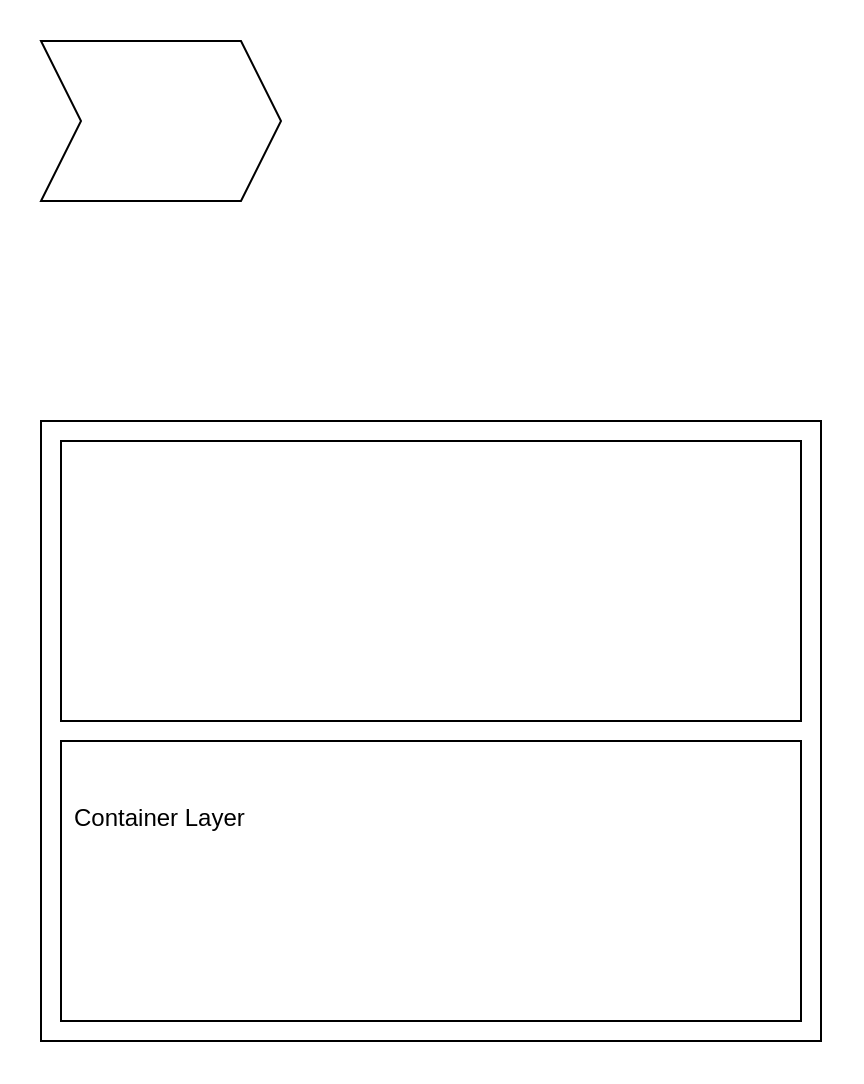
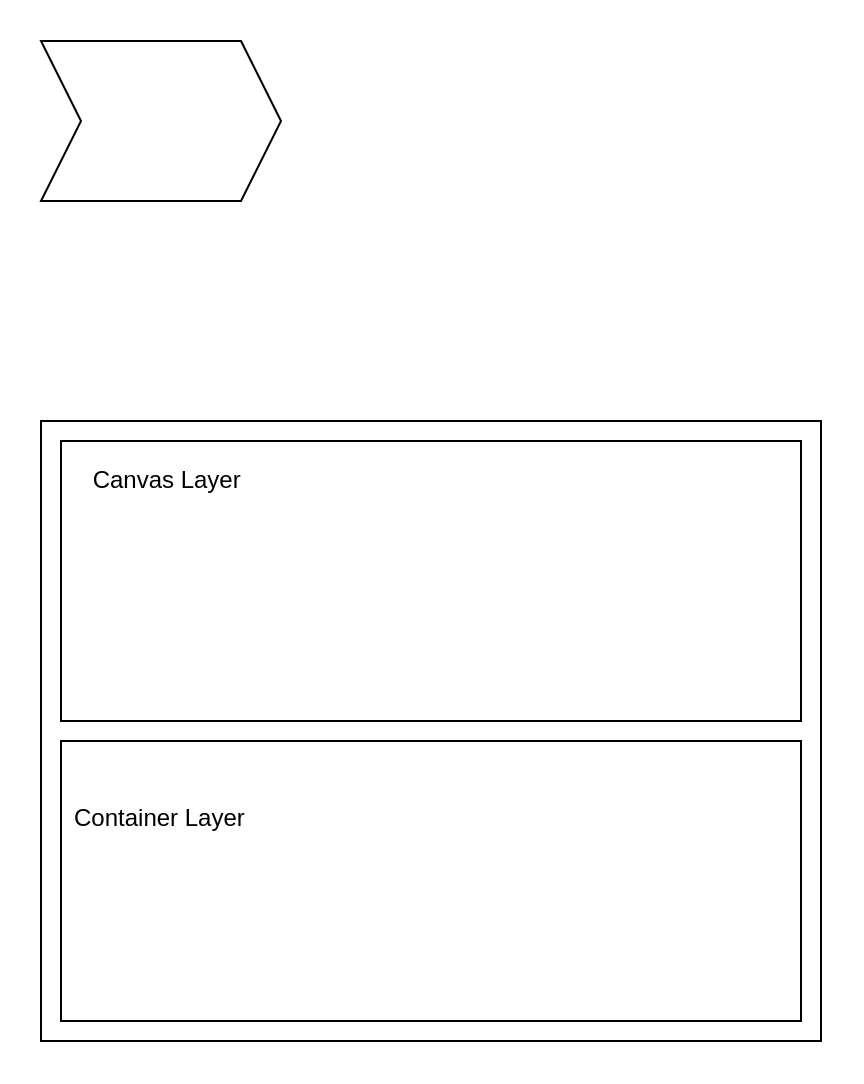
node "Canvas Layer": added
